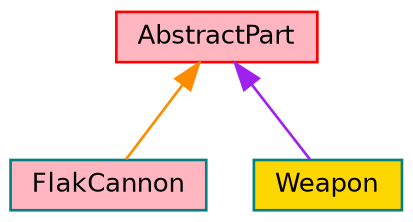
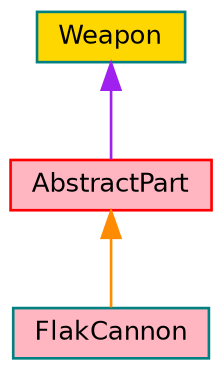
edge "Weapon" -> "AbstractPart": reversed
